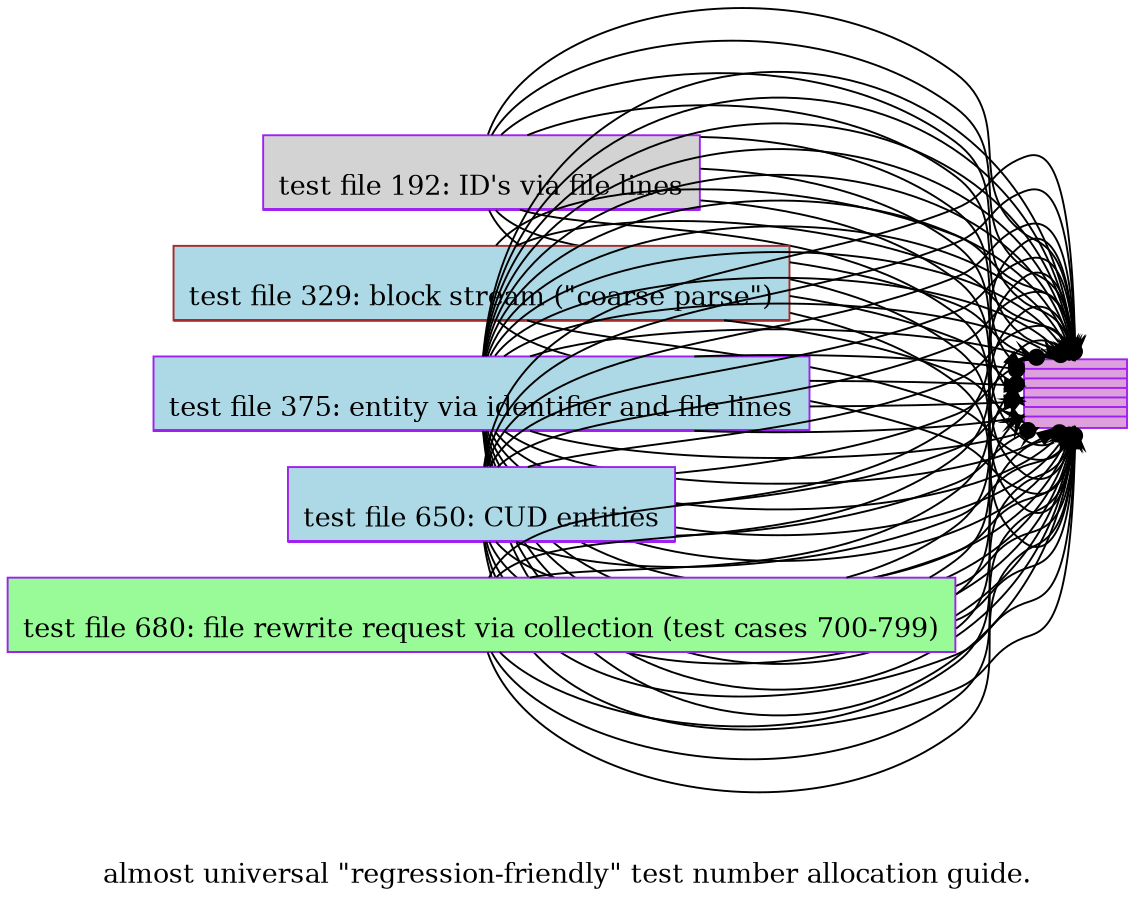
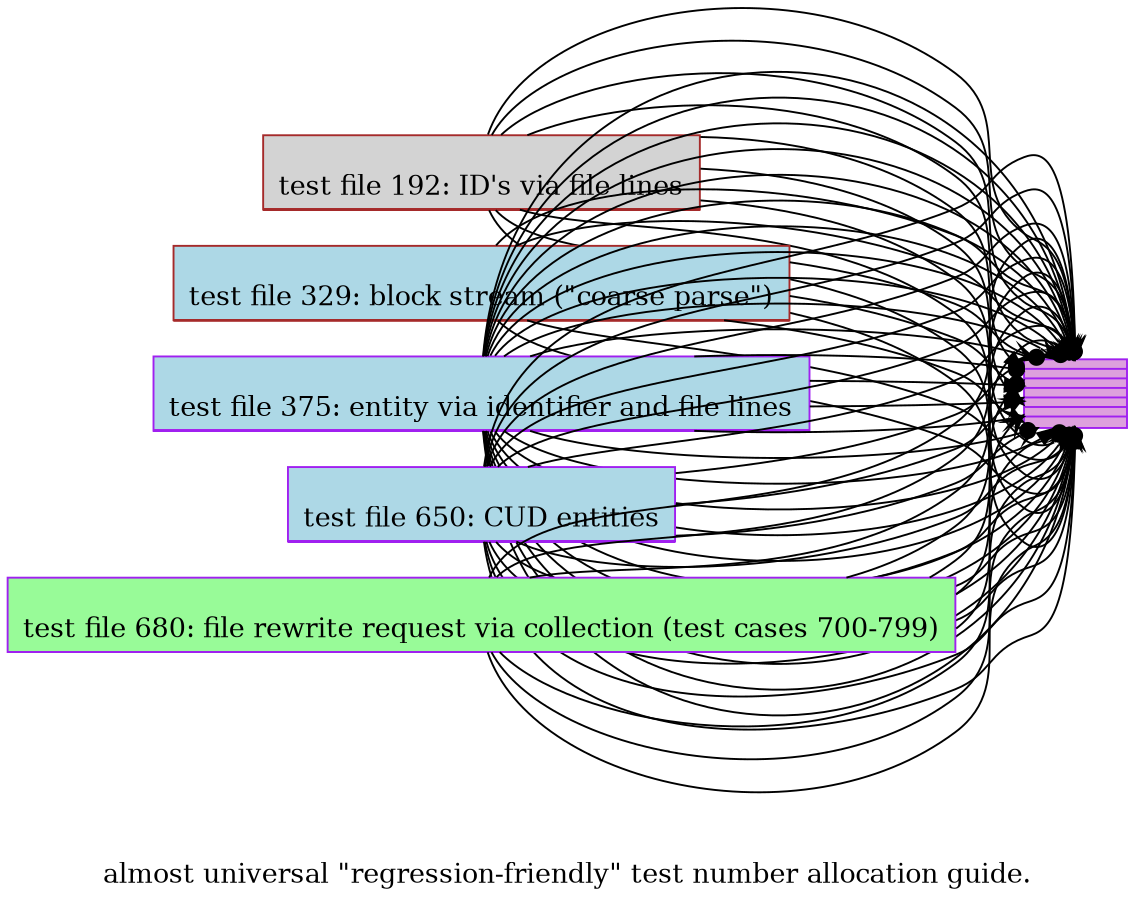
node "test file 192: ID's via file lines": color purple -> brown
